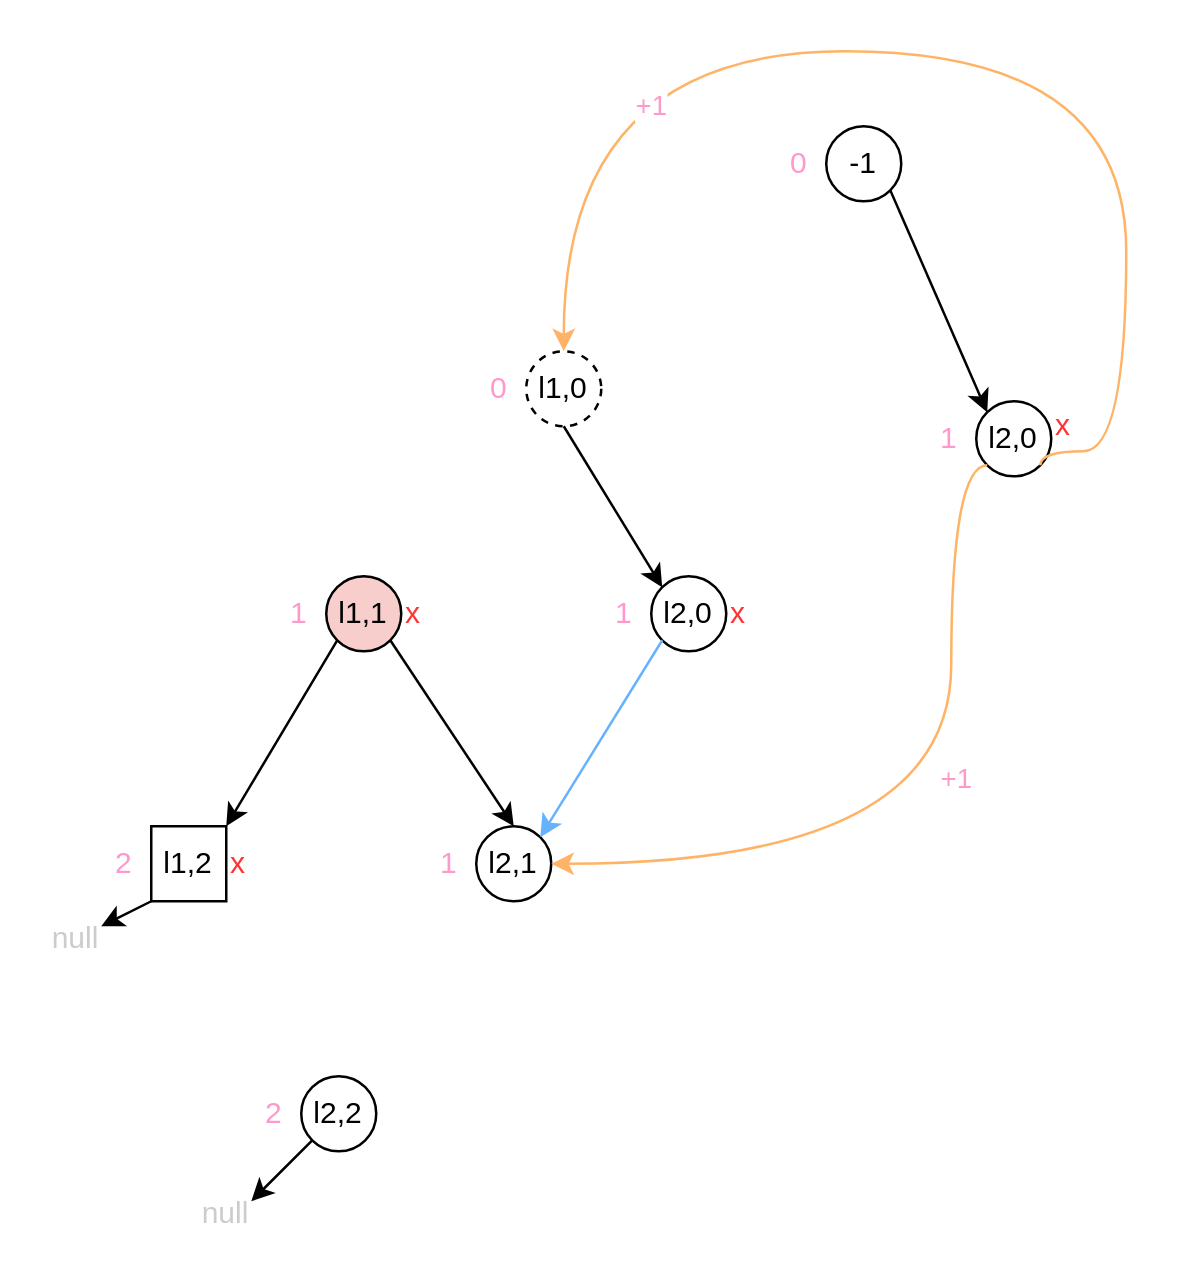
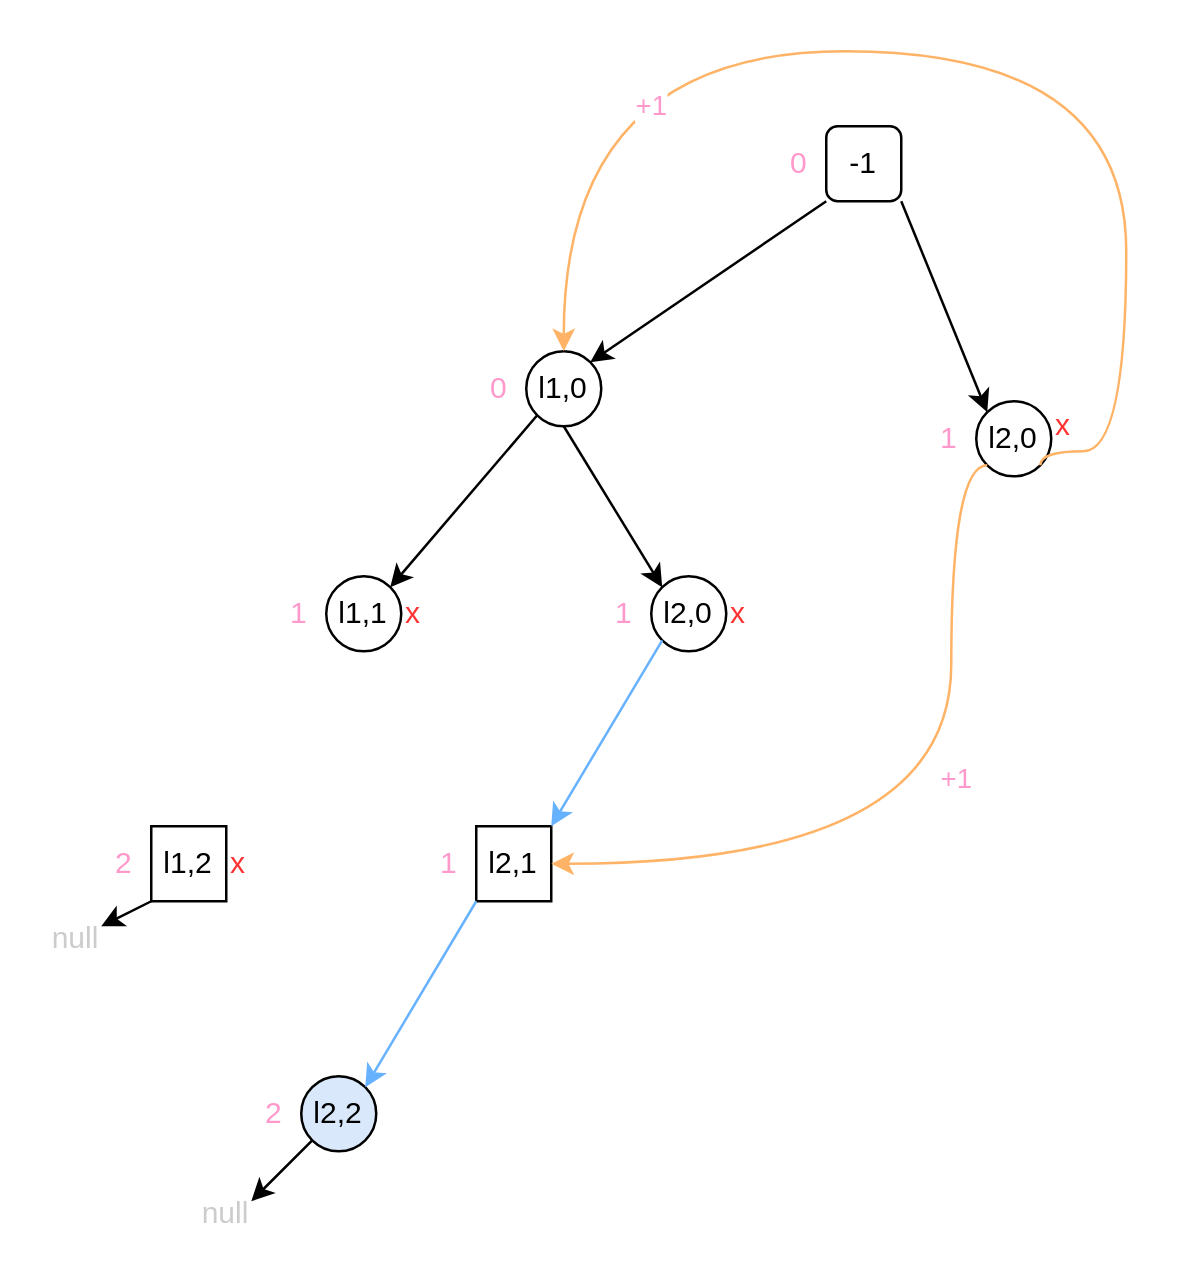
node "-1": shape ellipse -> rounded rectangle
edge "-1" -> "l1,0": added
node "l1,0": style dashed -> solid
edge "l1,0" -> "l1,1": added
node "l1,1": fillcolor #f8cecc -> #ffffff
edge "l1,1" -> "l1,2": removed
edge "l1,1" -> "l2,1": removed
node "l2,1": shape ellipse -> rectangle
edge "l2,1" -> "l2,2": added
node "l2,2": fillcolor #ffffff -> #dae8fc
